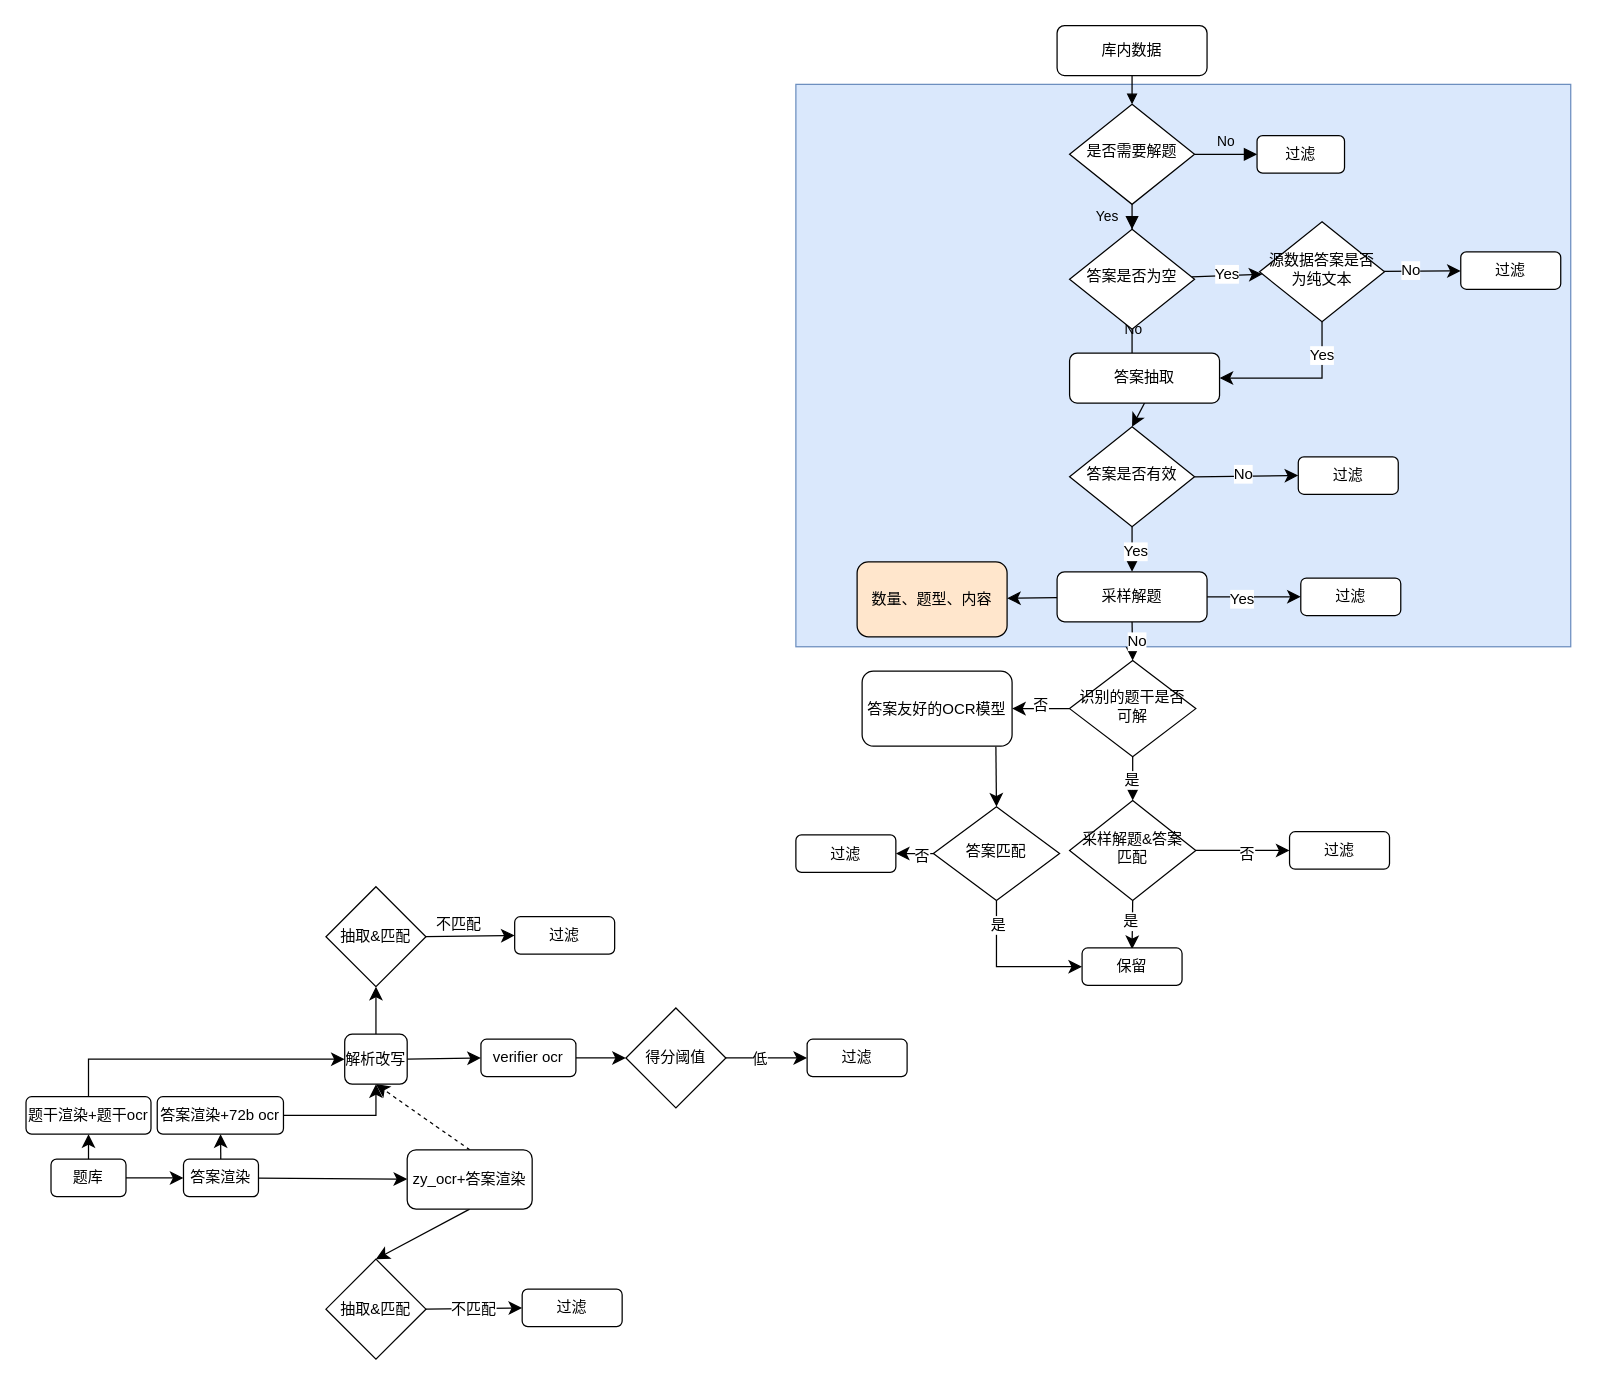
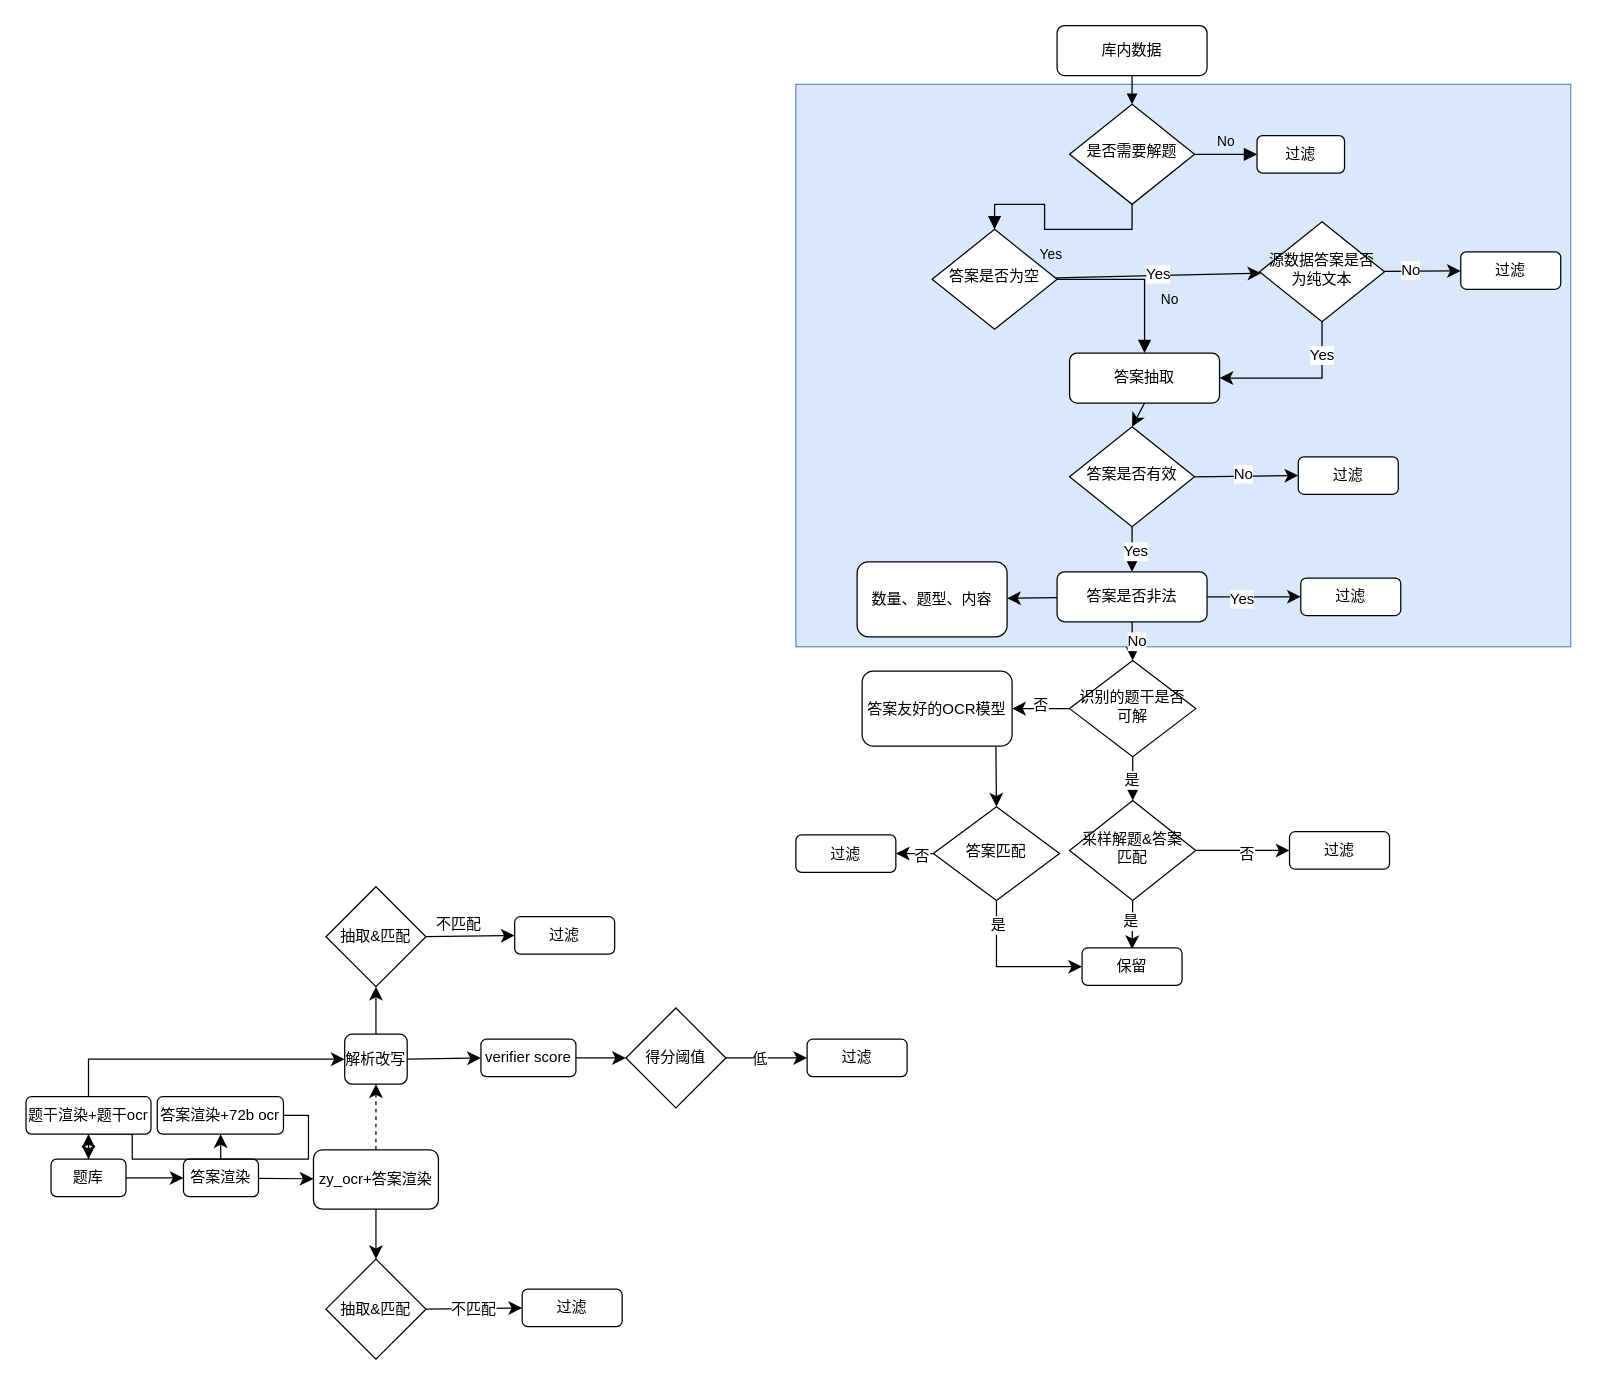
node "答案是否为空": moved (1132, 279) -> (994, 279)
node "采样解题": label "采样解题" -> "答案是否非法"
node "数量、题型、内容": fillcolor #ffe6cc -> #ffffff
node "verifier ocr": label "verifier ocr" -> "verifier score"
edge "答案渲染+72b ocr" -> "解析改写": now "答案渲染+72b ocr" -> "题库"
node "zy_ocr+答案渲染": moved (469, 1180) -> (376, 1180)
